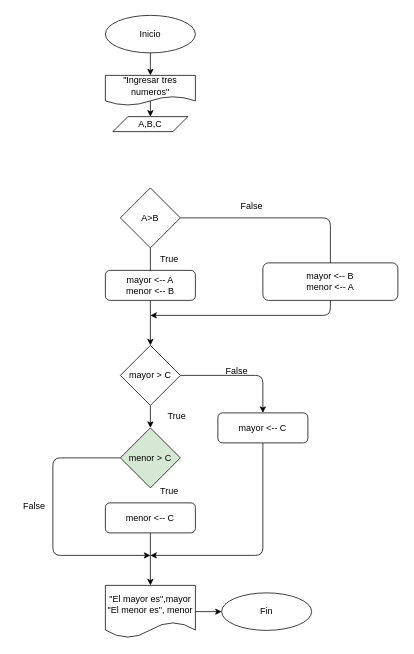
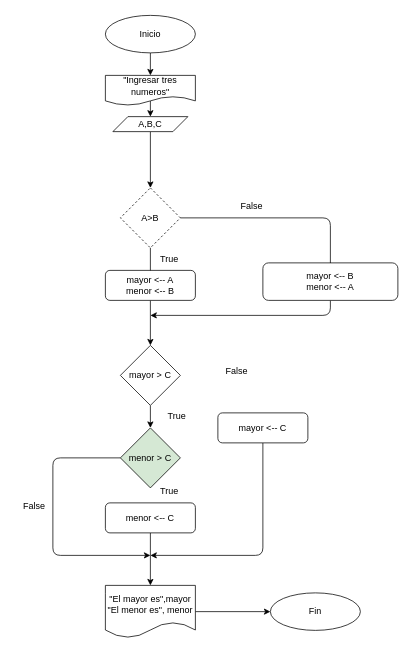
edge "A,B,C" -> "A>B": added
node "A>B": style solid -> dashed
edge "mayor > C" -> "mayor <-- C": removed
node "Fin": moved (267, 612) -> (315, 612)
